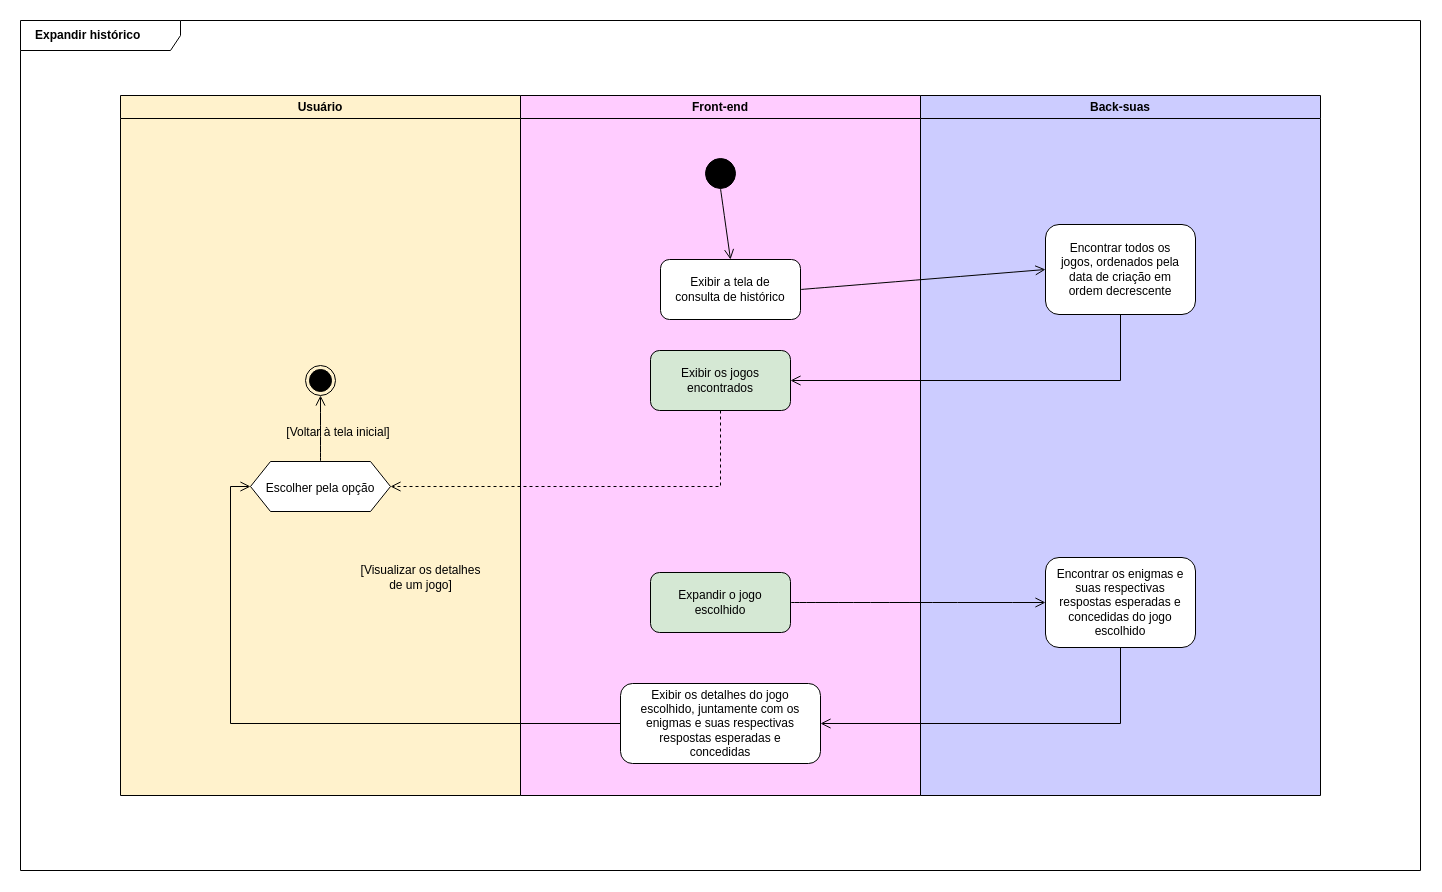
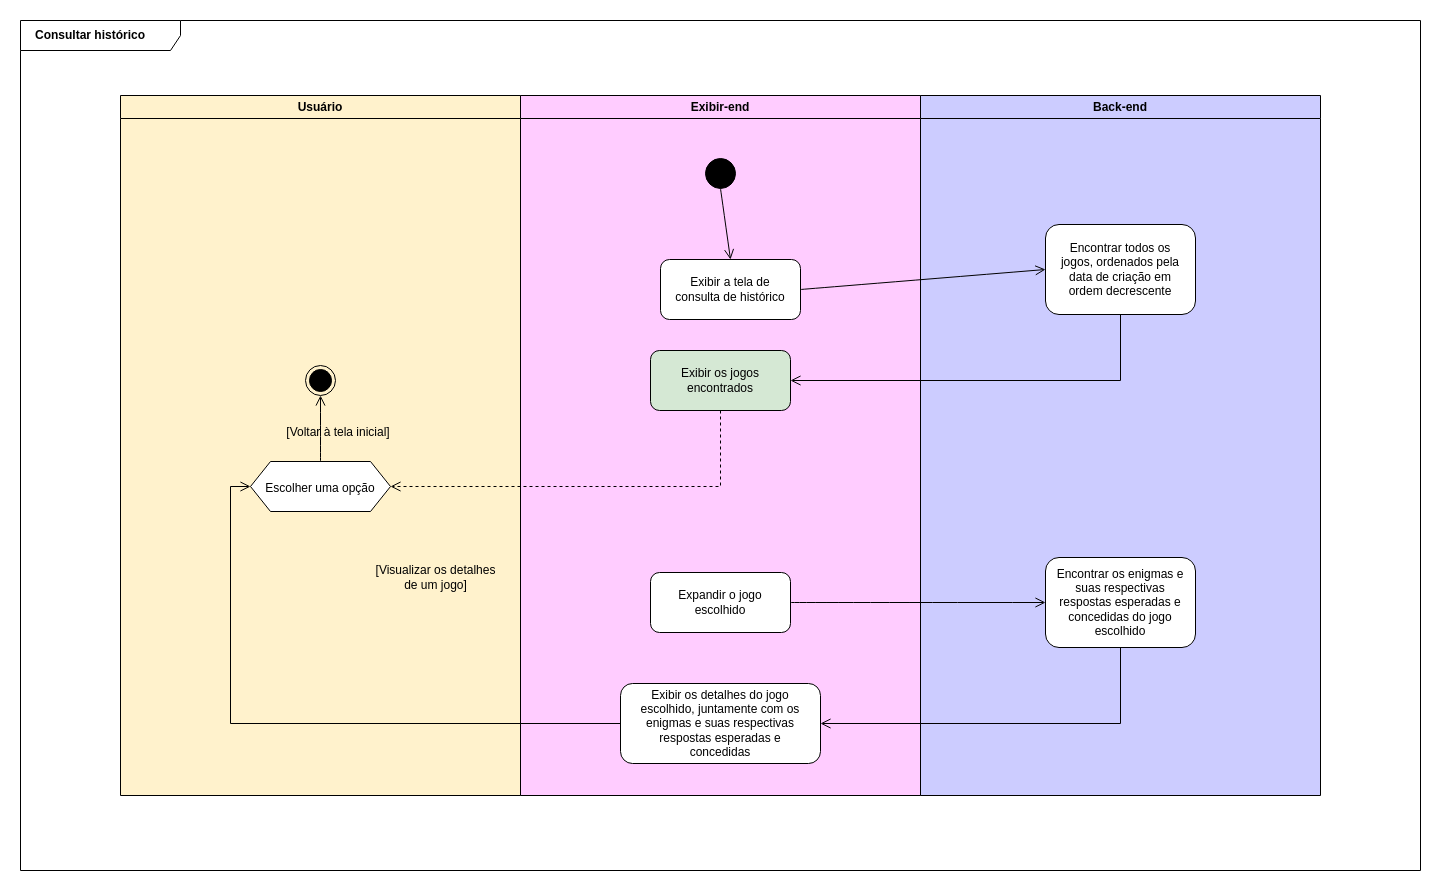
node "Expandir histórico": label "Expandir histórico" -> "Consultar histórico"
node "Front-end": label "Front-end" -> "Exibir-end"
node "Back-suas": label "Back-suas" -> "Back-end"
node "Escolher pela opção": label "Escolher pela opção" -> "Escolher uma opção"
node "[Visualizar os detalhes de um jogo]": moved (421, 578) -> (436, 578)
node "Expandir o jogo escolhido": fillcolor #d5e8d4 -> #ffffff
